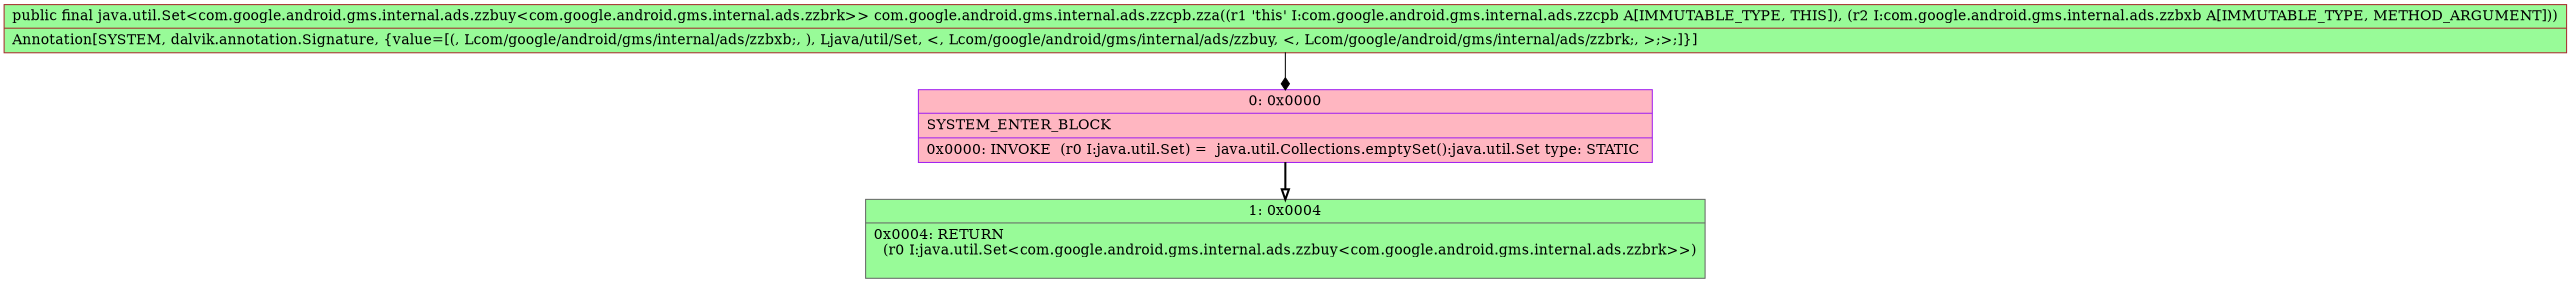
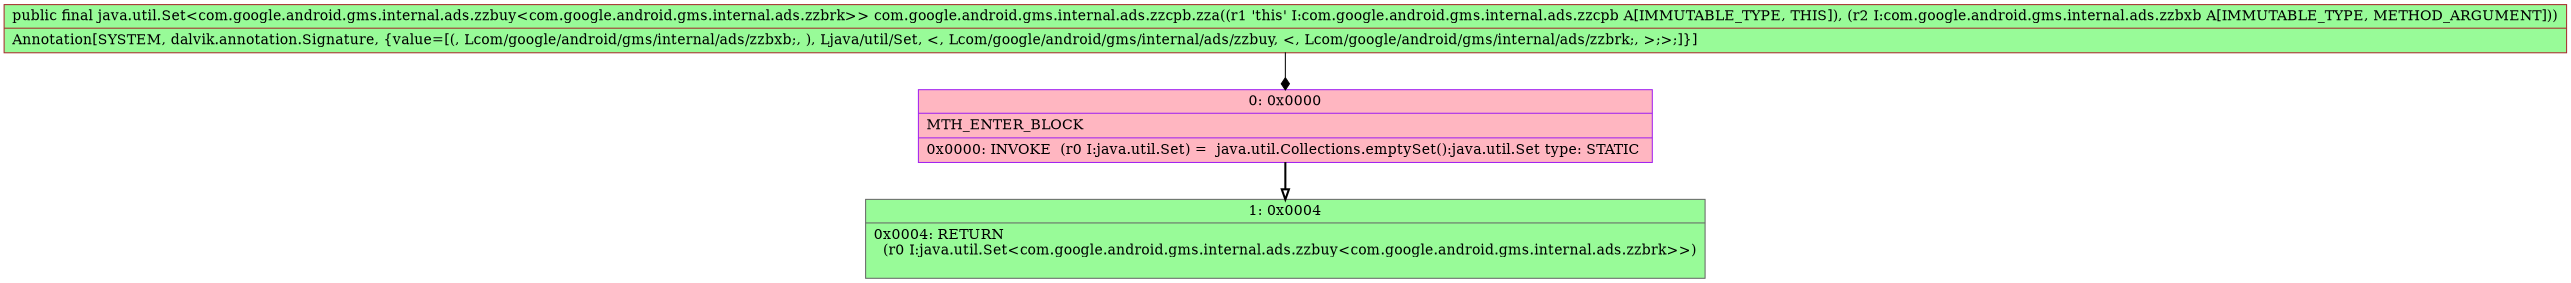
node "0: 0x0000": text "SYSTEM_ENTER_BLOCK" -> "MTH_ENTER_BLOCK"
